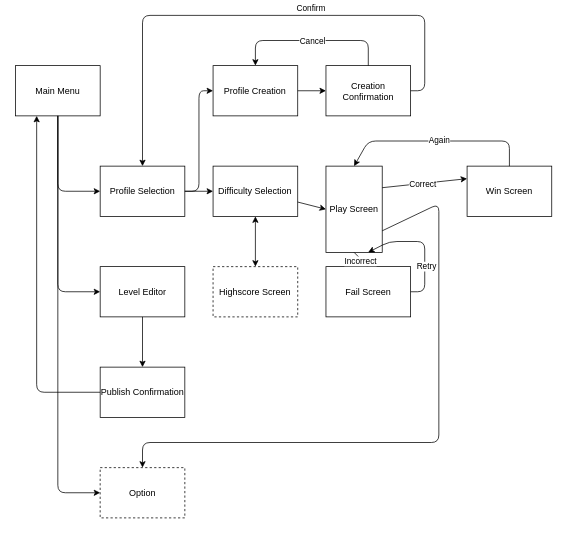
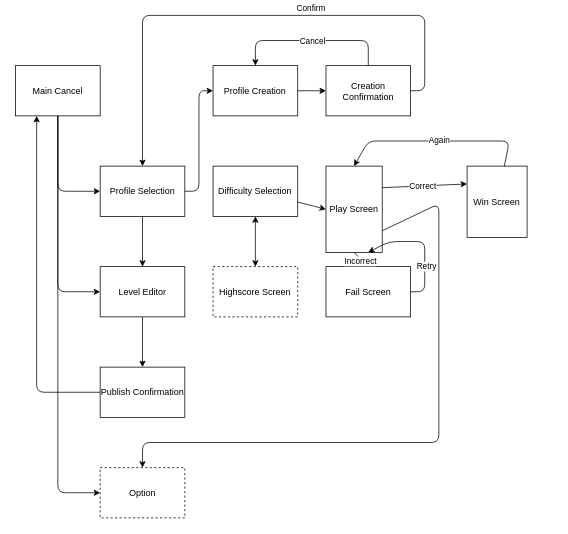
node "Main Menu": label "Main Menu" -> "Main Cancel"
edge "Profile Selection" -> "Difficulty Selection": now "Profile Selection" -> "Level Editor"
node "Win Screen": size 85x50 -> 60x71
